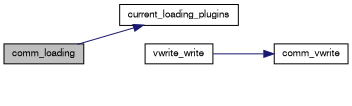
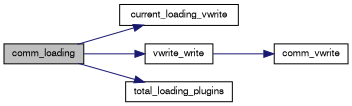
node "current_loading_plugins": label "current_loading_plugins" -> "current_loading_vwrite"
edge "comm_loading" -> "vwrite_write": added
node "total_loading_plugins": added
